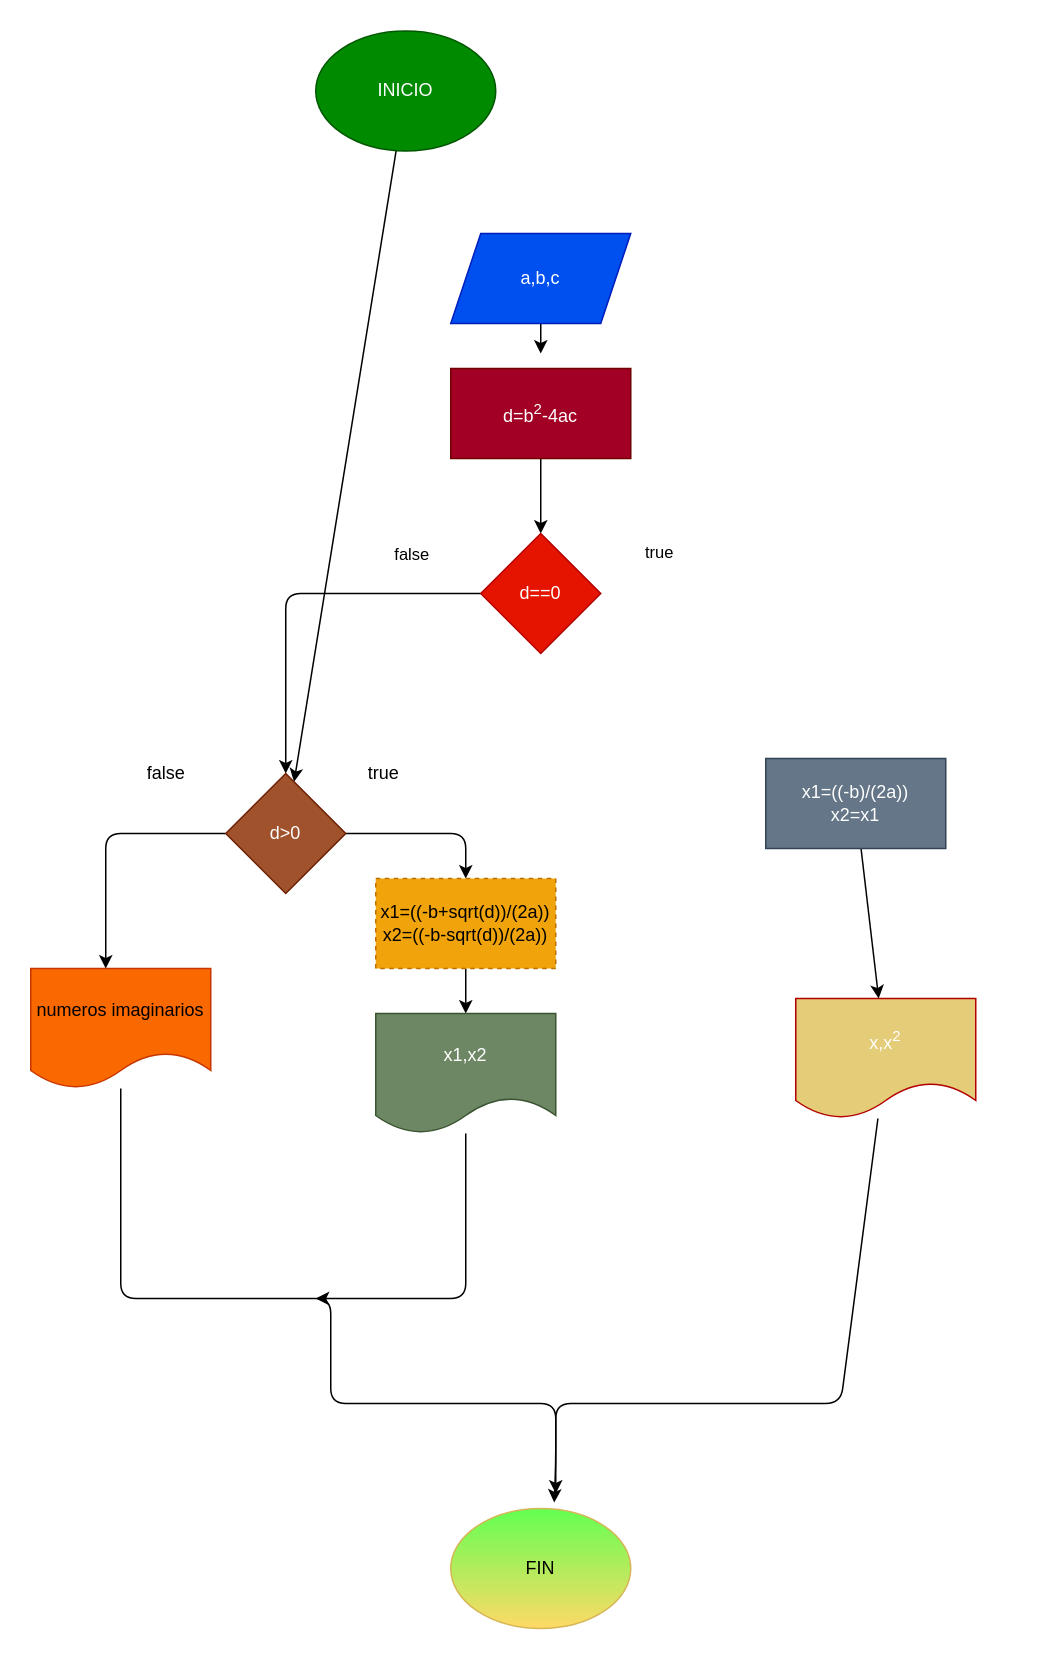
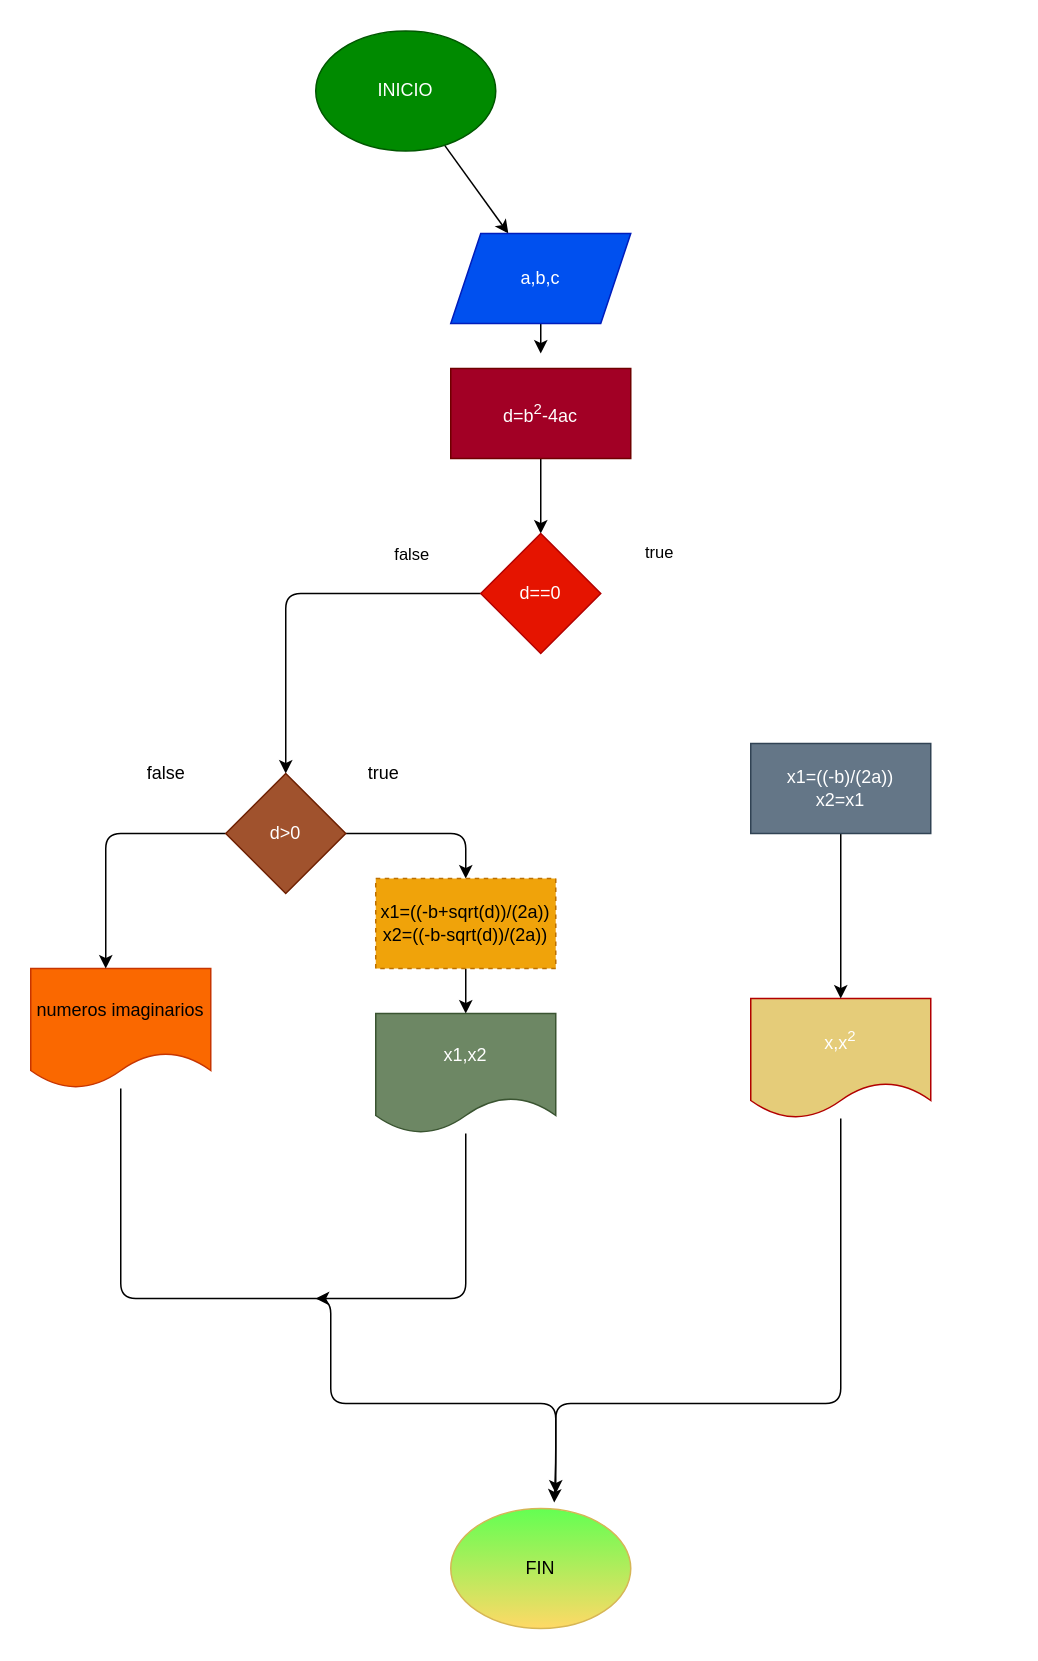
edge "INICIO" -> "d>0": now "INICIO" -> "a,b,c"
node "x1=((-b)/(2a)) x2=x1": moved (856, 803) -> (841, 788)
node "x,x2": moved (886, 1058) -> (841, 1058)
